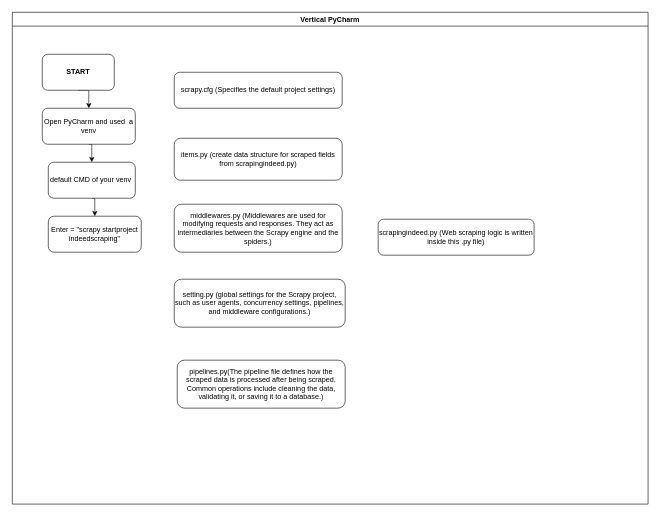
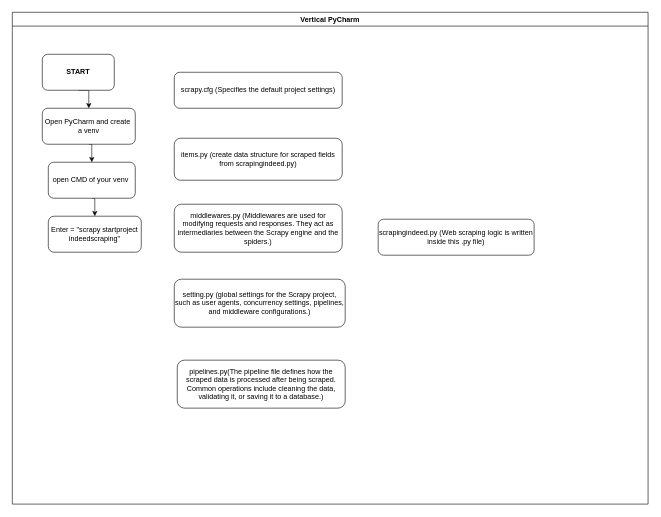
node "Open PyCharm and used a venv": label "Open PyCharm and used a venv" -> "Open PyCharm and create a venv"
node "default CMD of your venv": label "default CMD of your venv" -> "open CMD of your venv"
